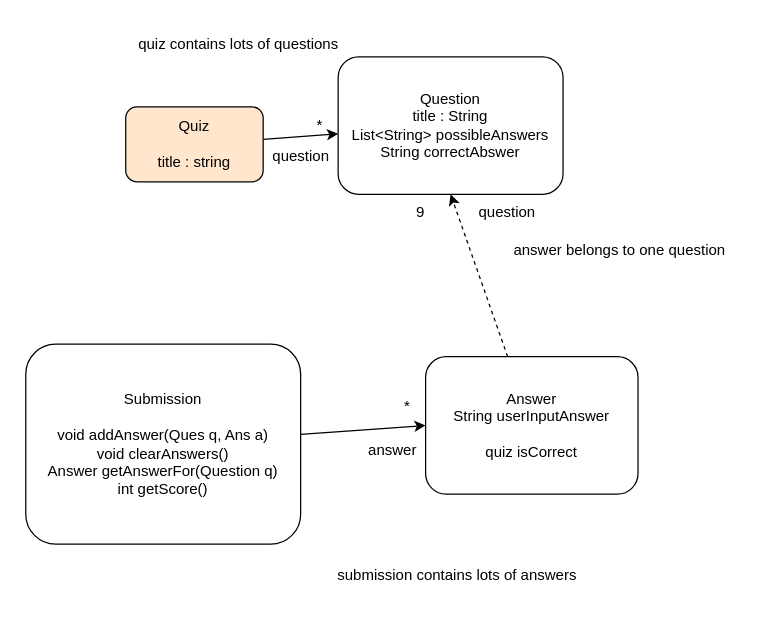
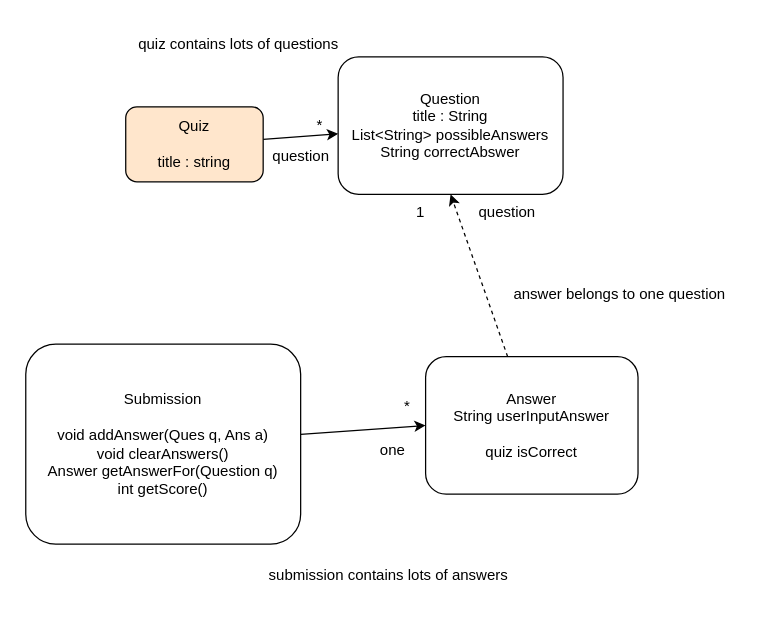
node "9 question": label "9 question" -> "1 question"
node "answer belongs to one question": moved (619, 251) -> (619, 294)
node "answer": label "answer" -> "one"
node "submission contains lots of answers": moved (457, 576) -> (388, 576)
